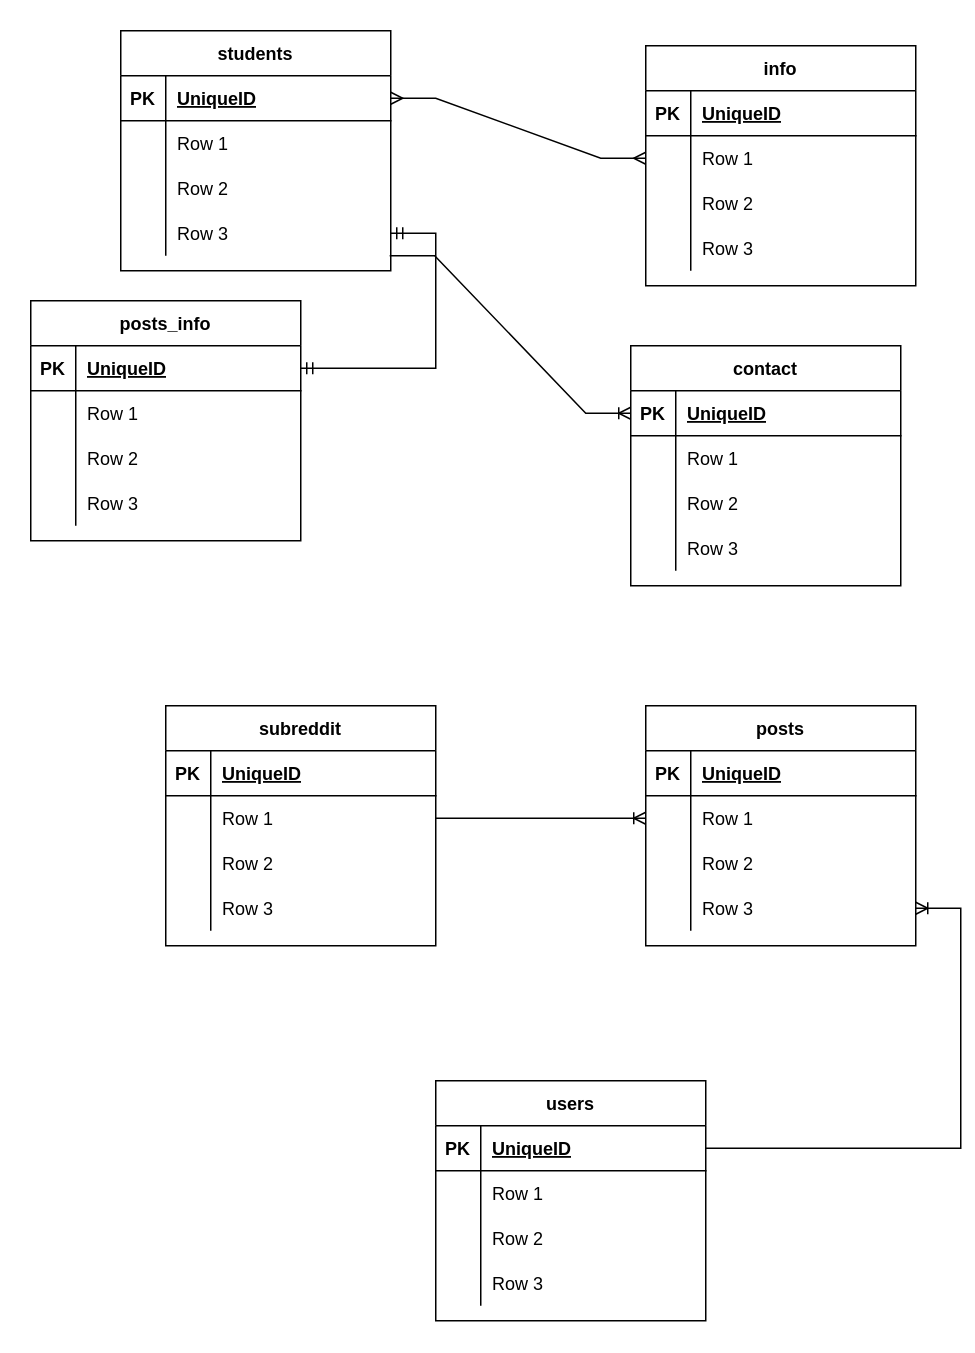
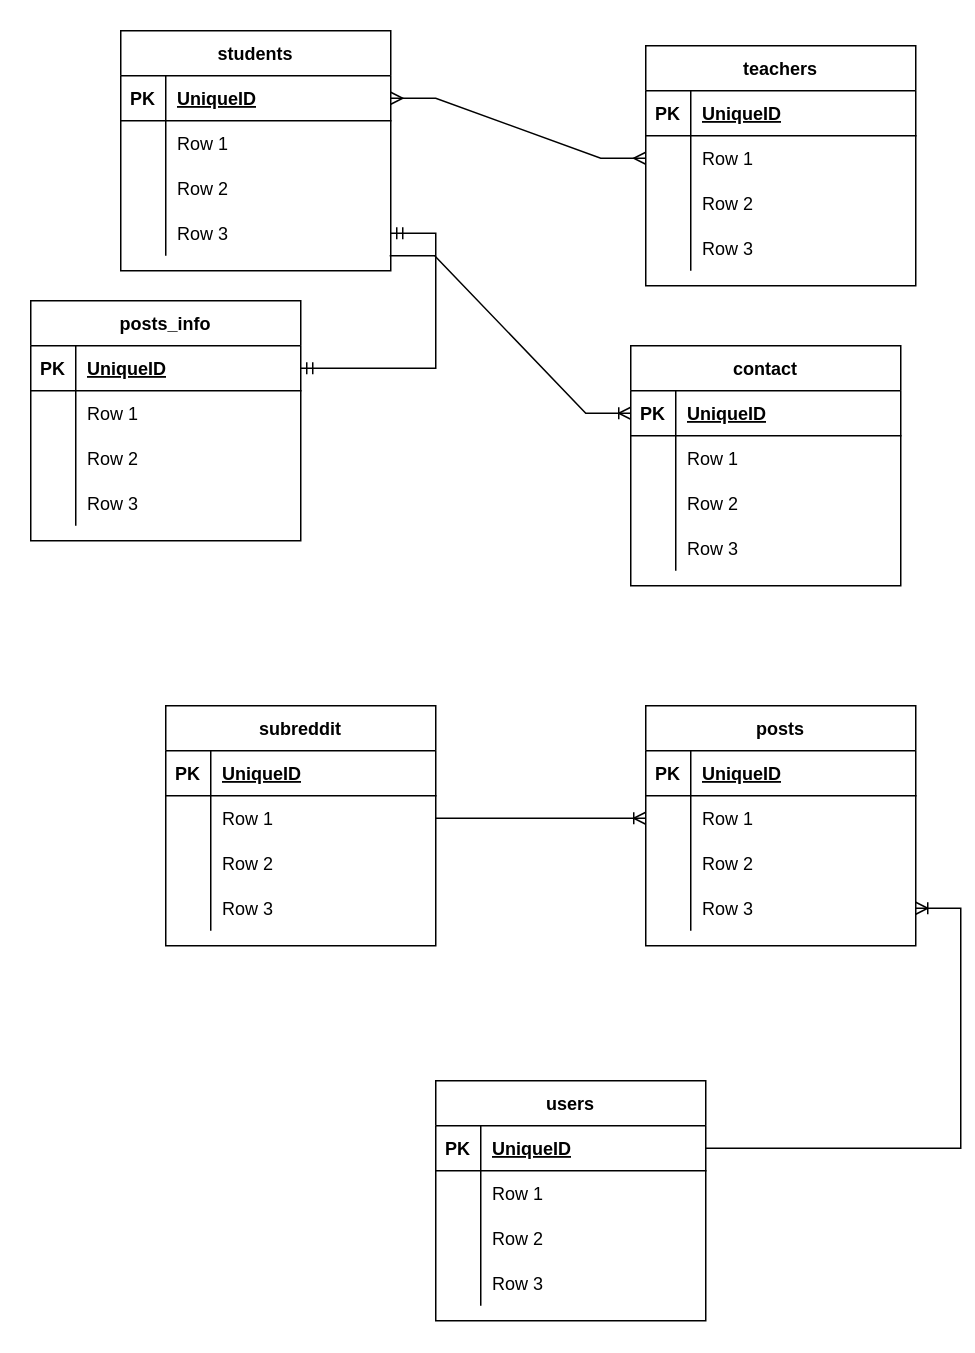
node "info": label "info" -> "teachers"
